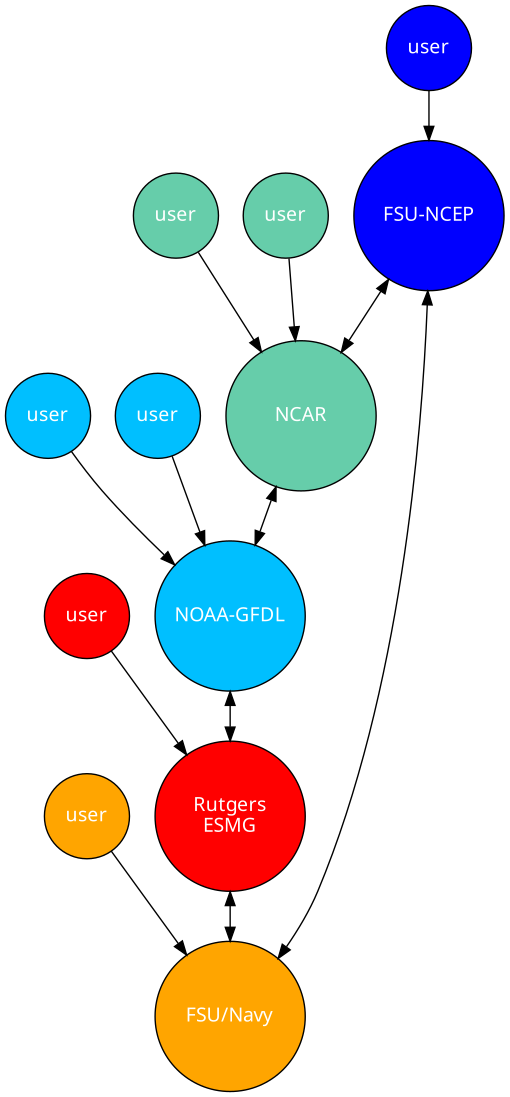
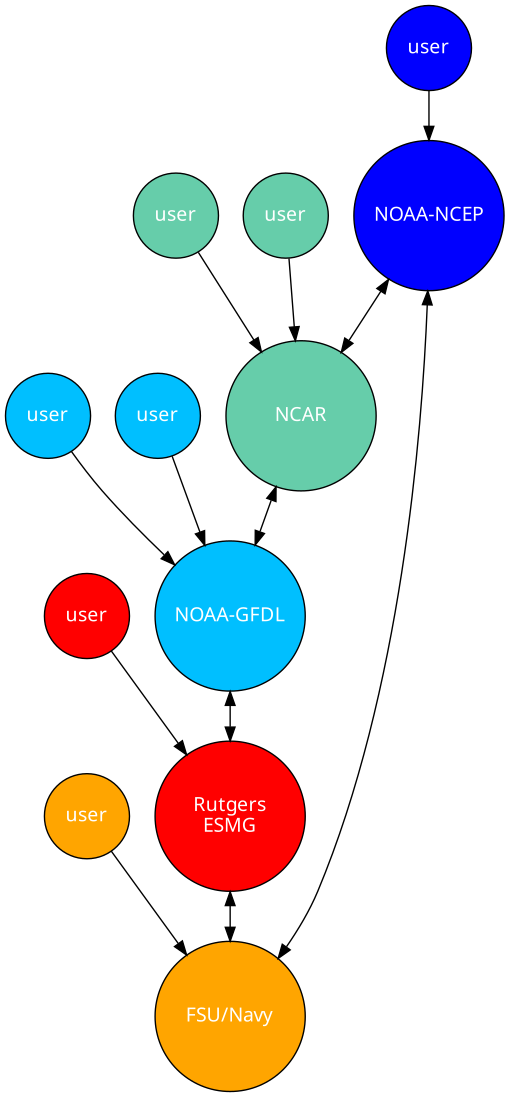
node "FSU-NCEP": label "FSU-NCEP" -> "NOAA-NCEP"
